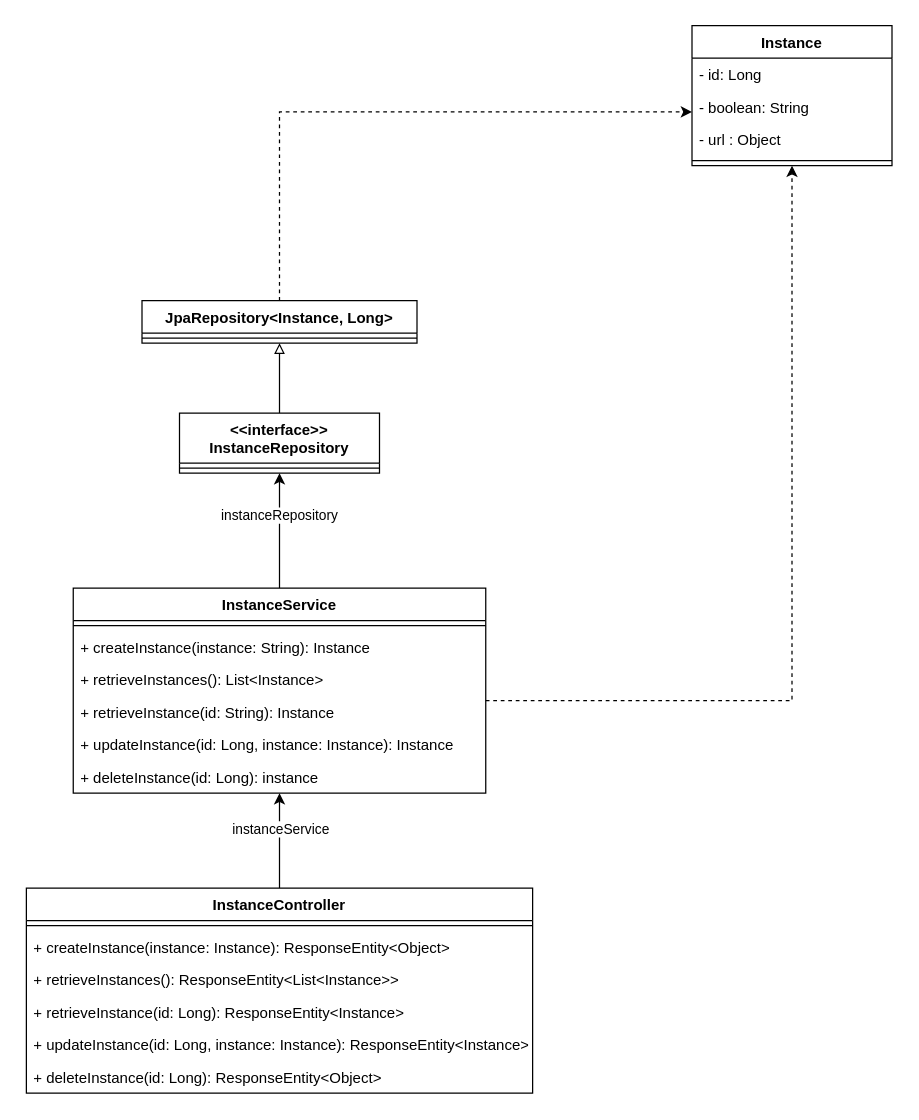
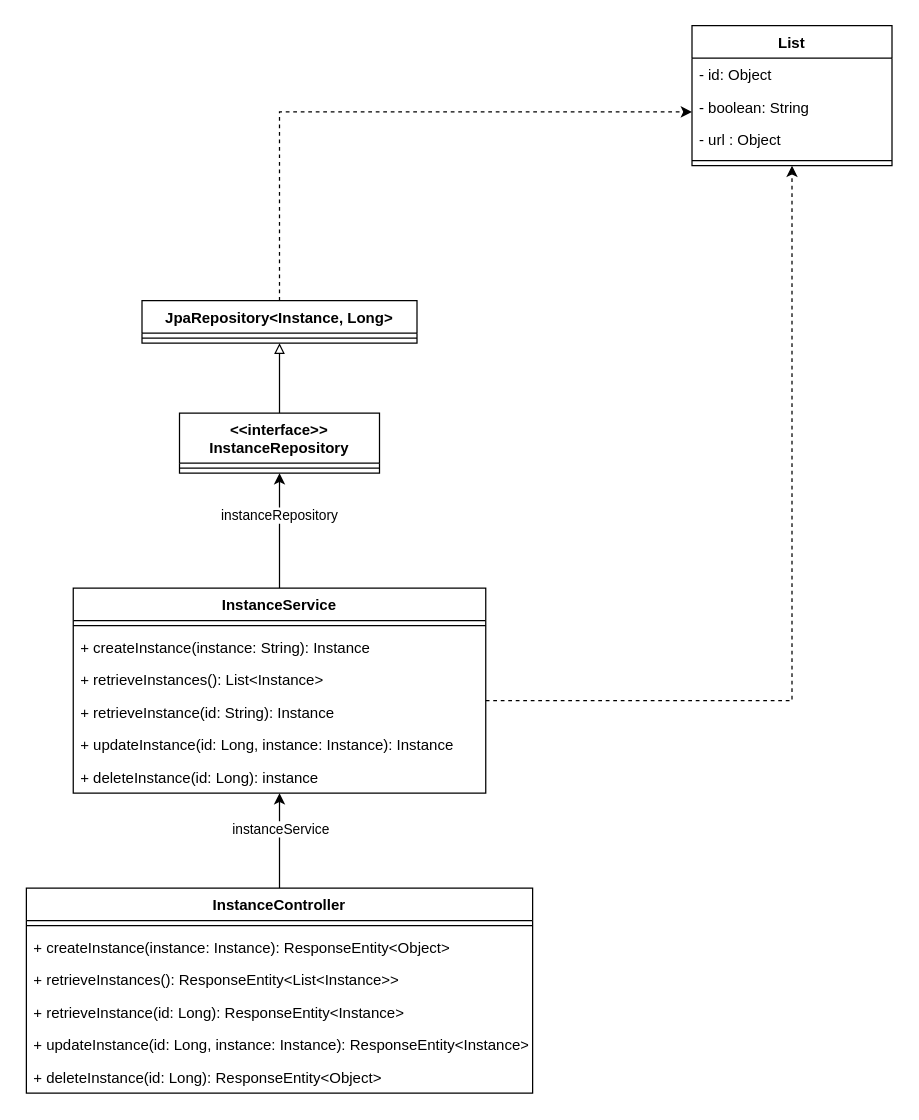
node "Instance": label "Instance" -> "List"
node "- id: Long": label "- id: Long" -> "- id: Object"
